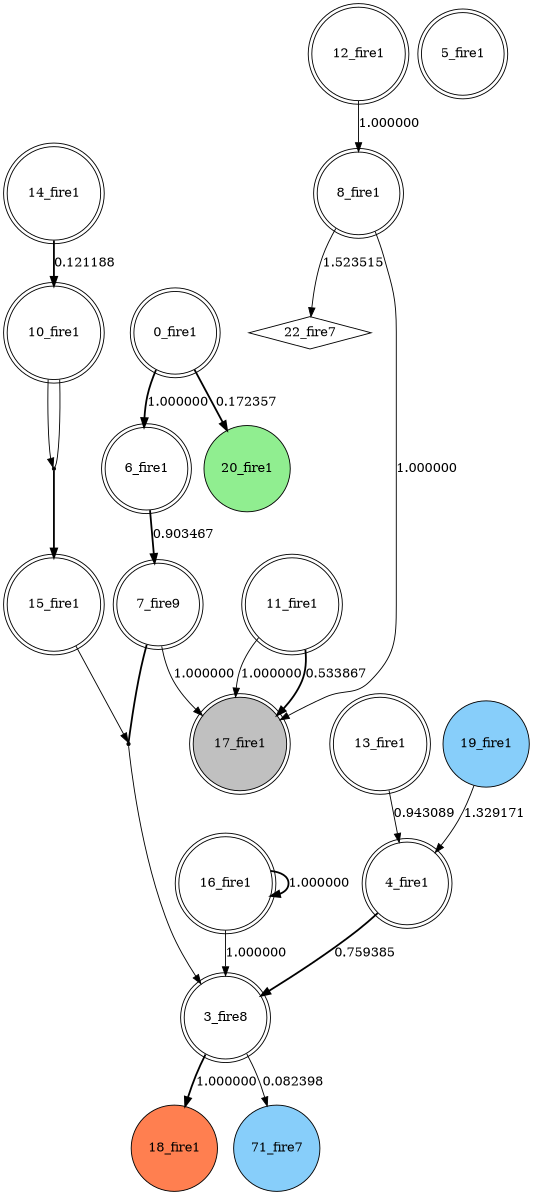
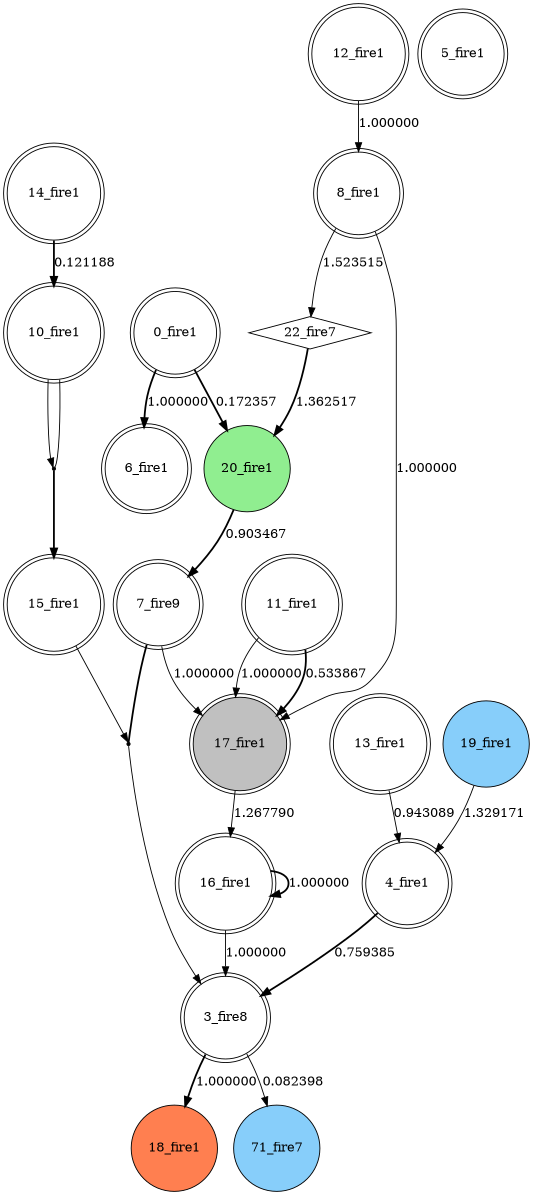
edge "22_fire7" -> "20_fire1": added, label "1.362517"
edge "6_fire1" -> "7_fire9": now "20_fire1" -> "7_fire9"
edge "17_fire1" -> "16_fire1": added, label "1.267790"
